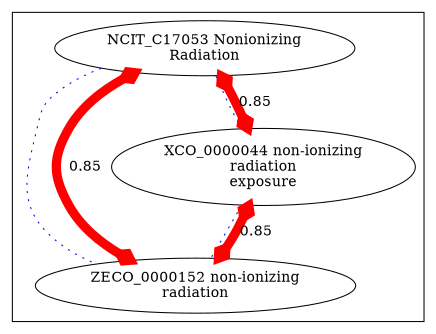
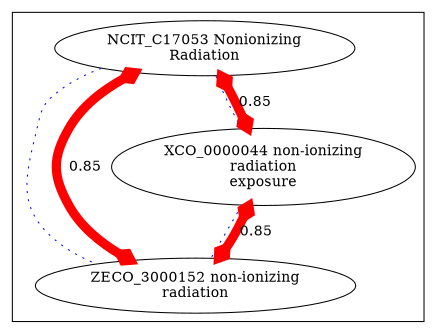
node "ZECO_0000152 non-ionizing radiation": label "ZECO_0000152 non-ionizing radiation" -> "ZECO_3000152 non-ionizing radiation"
